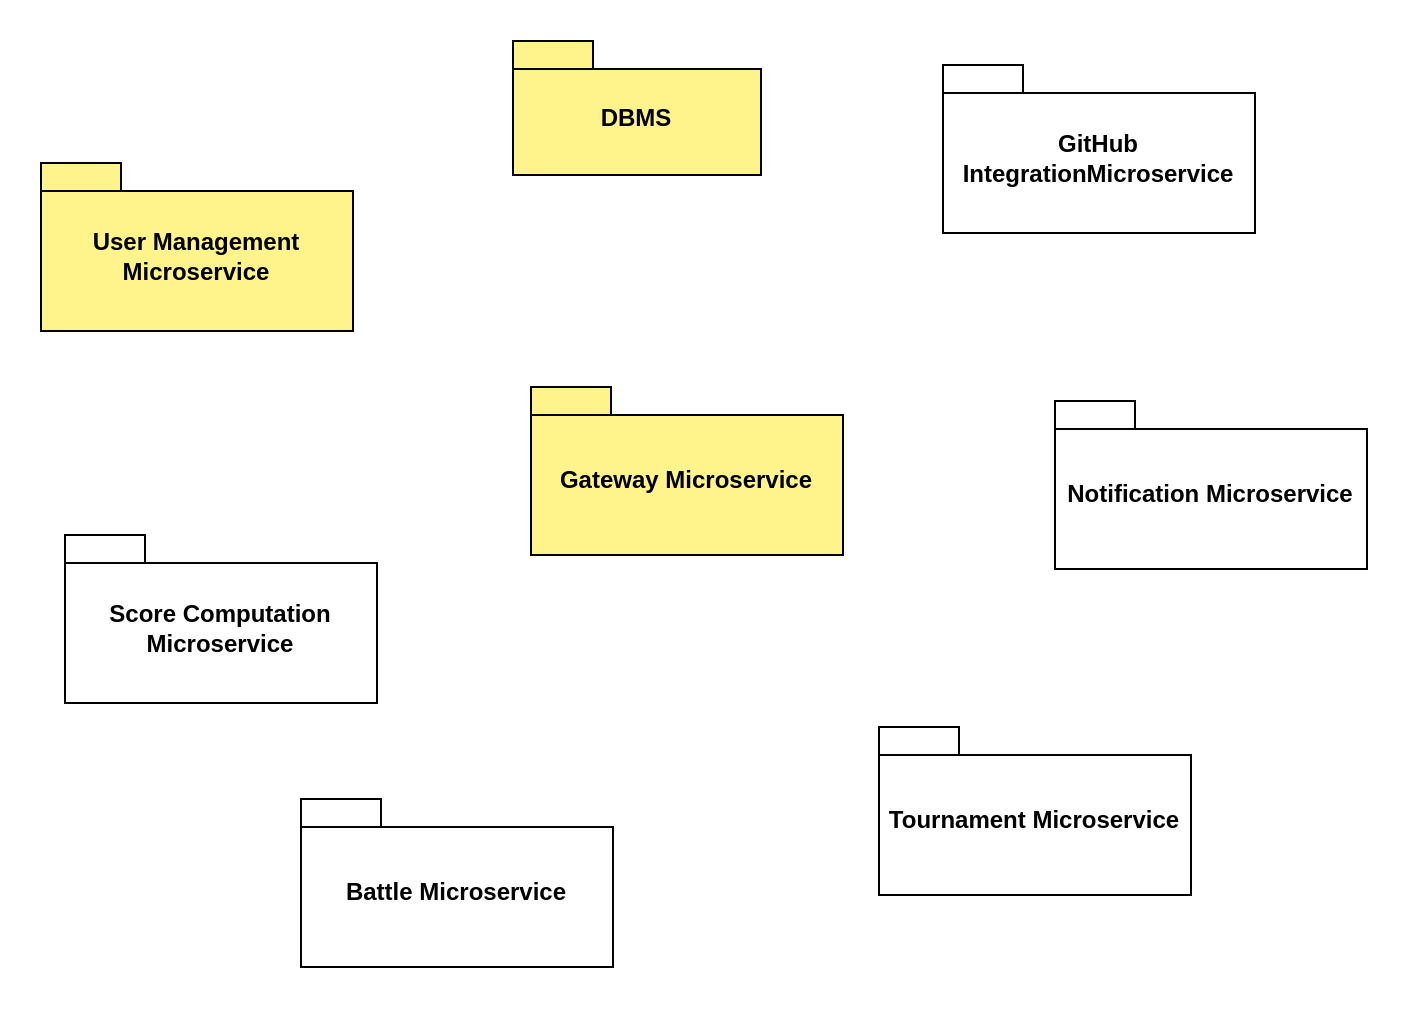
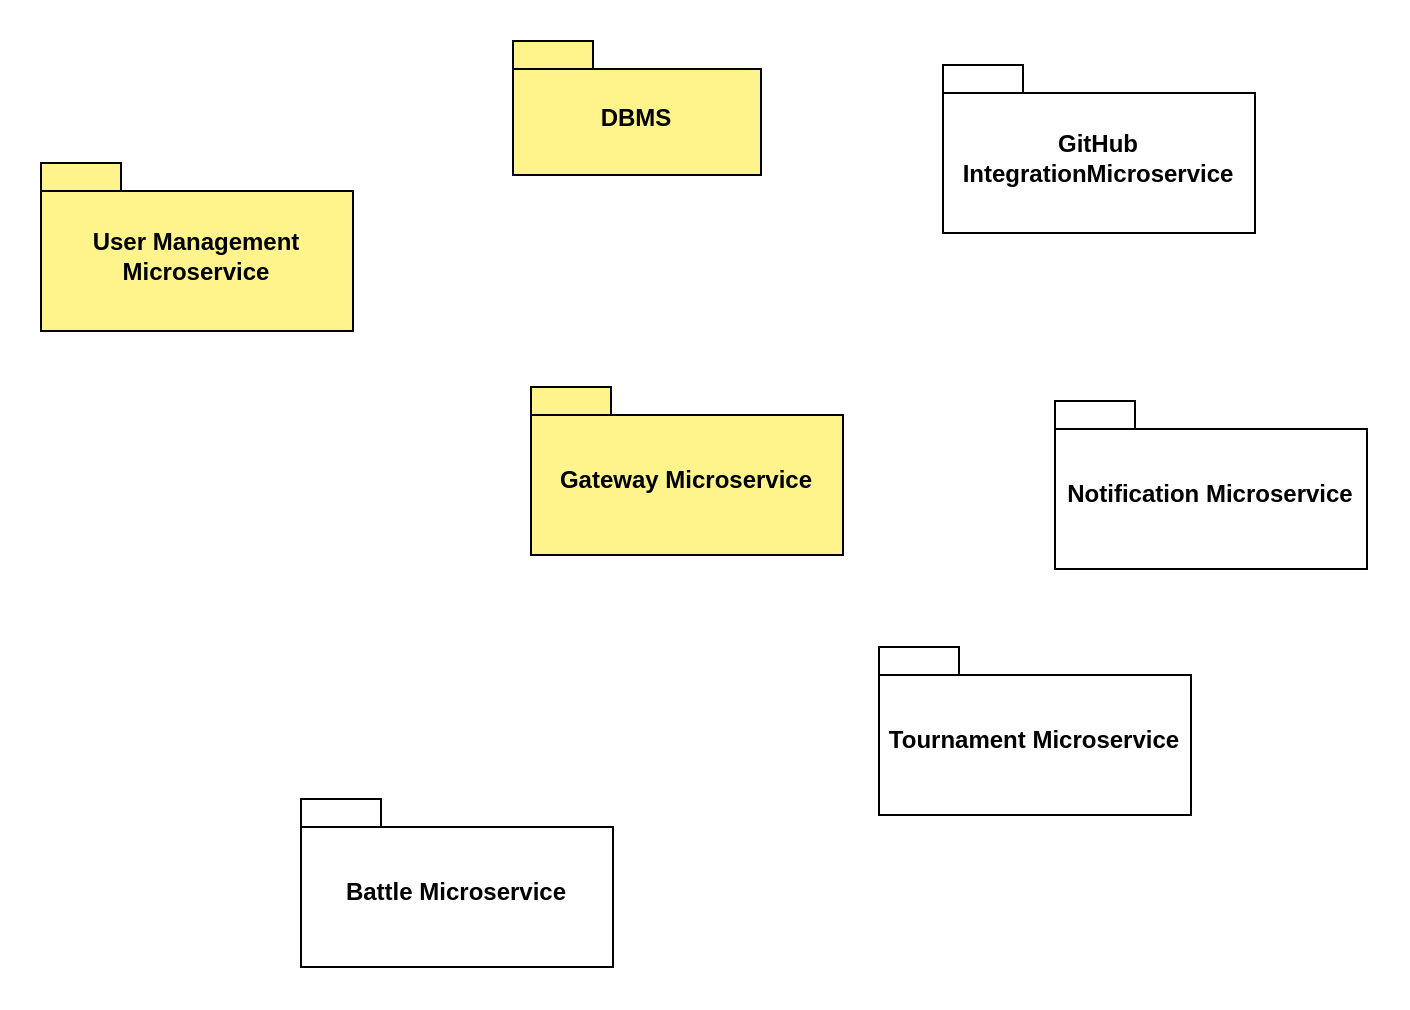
node "Score Computation Microservice": removed
node "Tournament Microservice": moved (1035, 811) -> (1035, 731)
